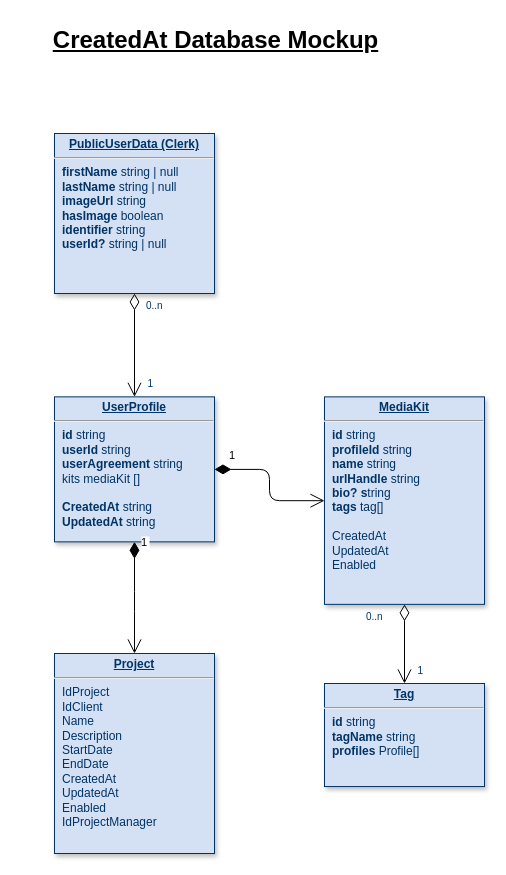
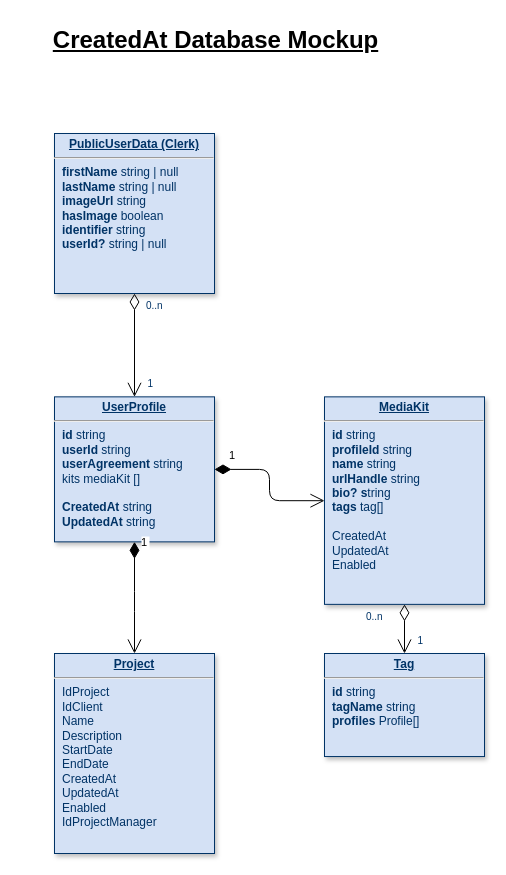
node "Tag id string tagName string profiles Profile[]": moved (405, 735) -> (405, 705)
